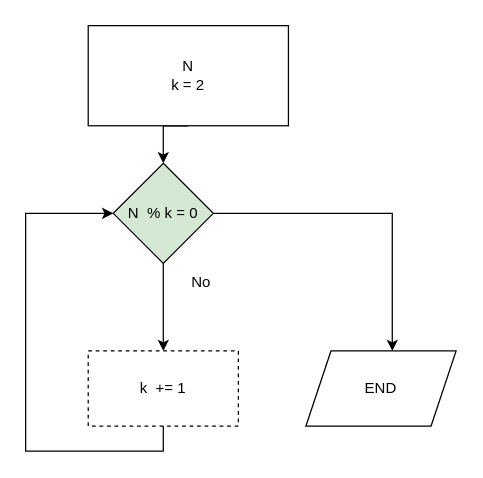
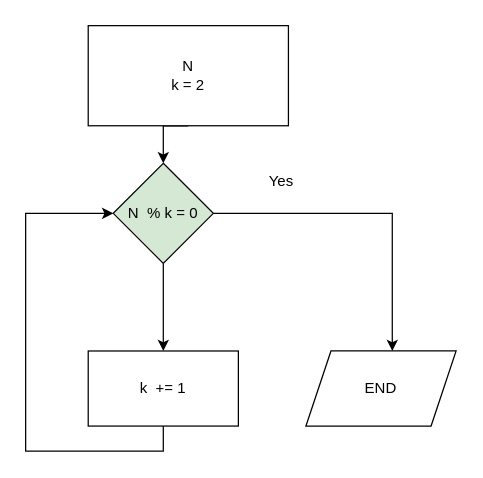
node "Yes": added
node "No": removed
node "k += 1": style dashed -> solid
